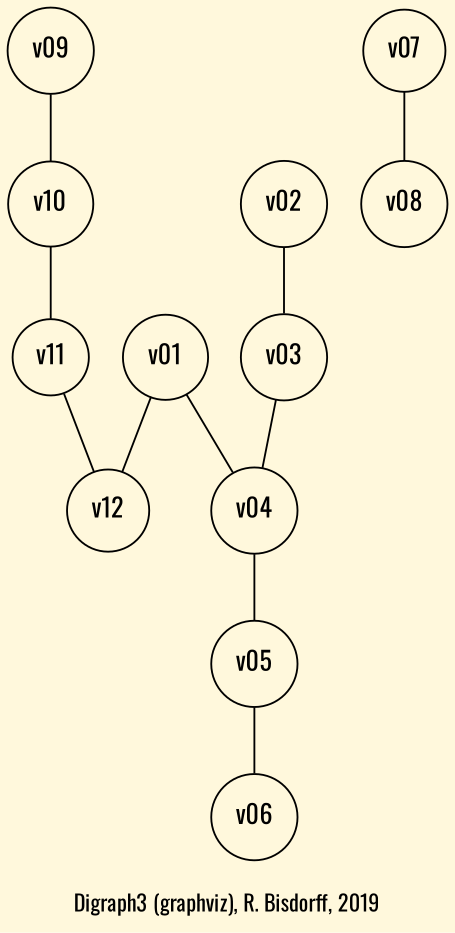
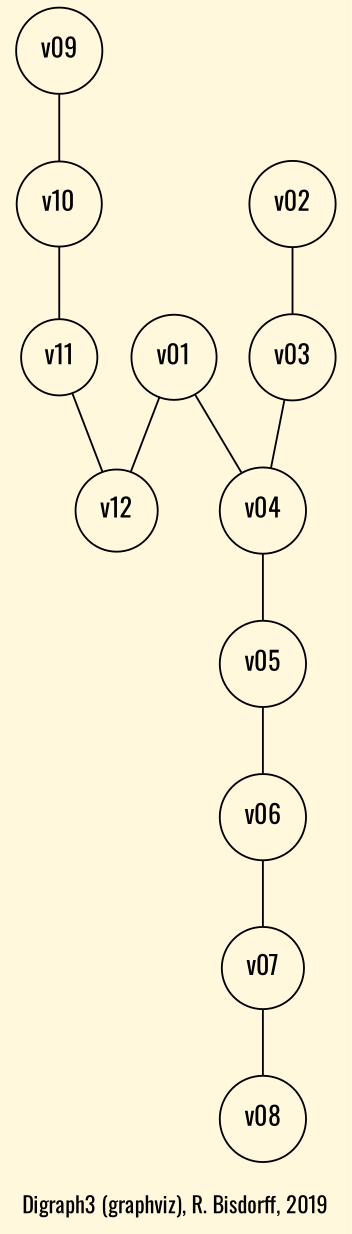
edge "v06" -- "v07": added
